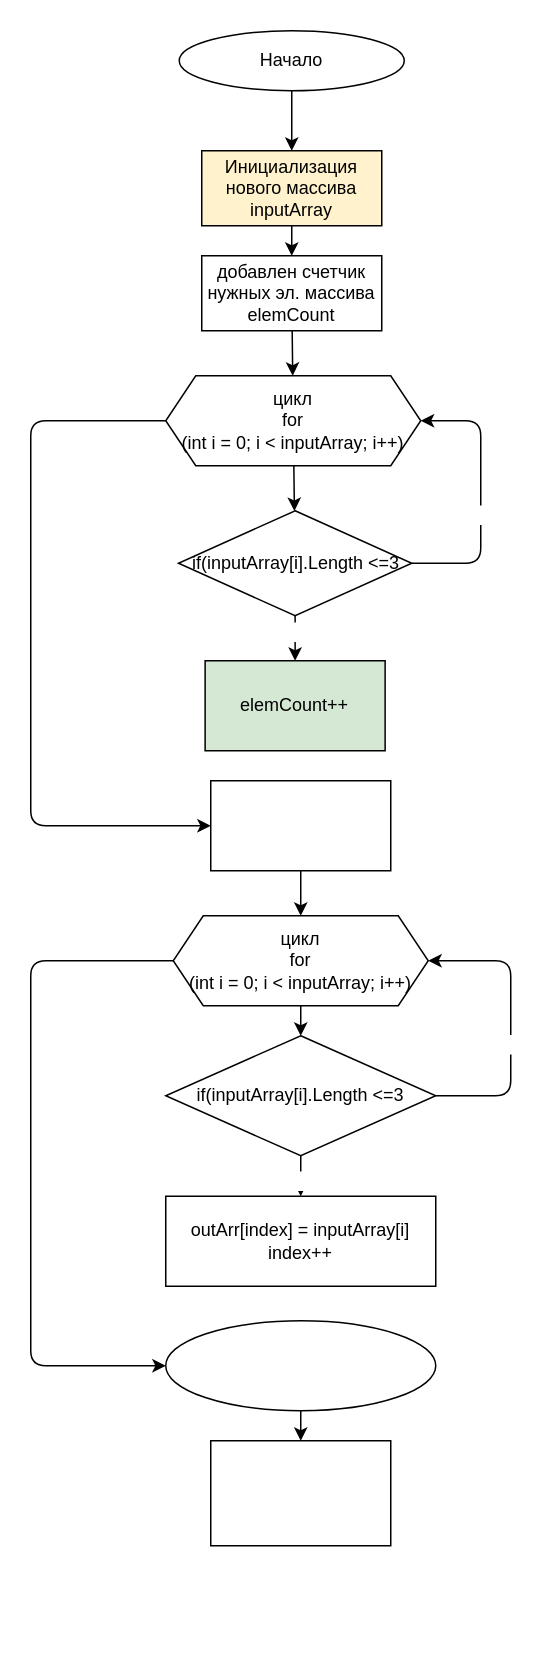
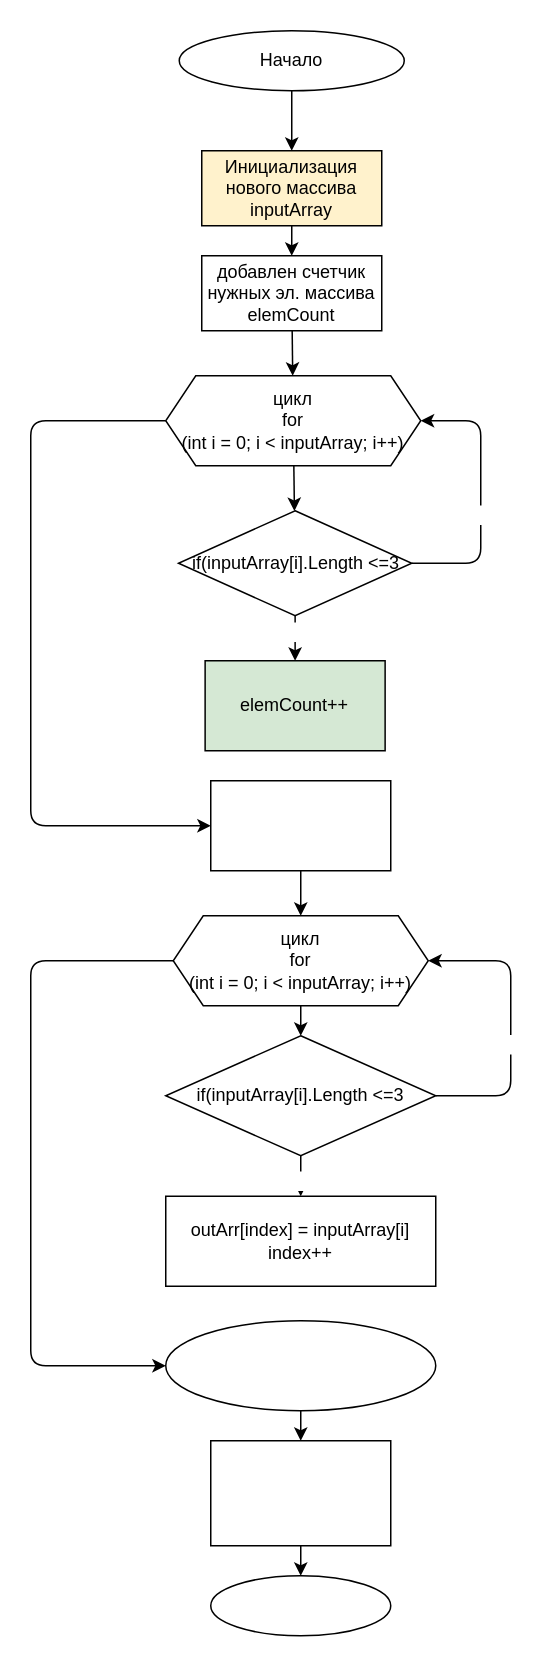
edge "Завершение работы Ожидание нажатия на кнопку" -> "Конец": added
node "Конец": added
